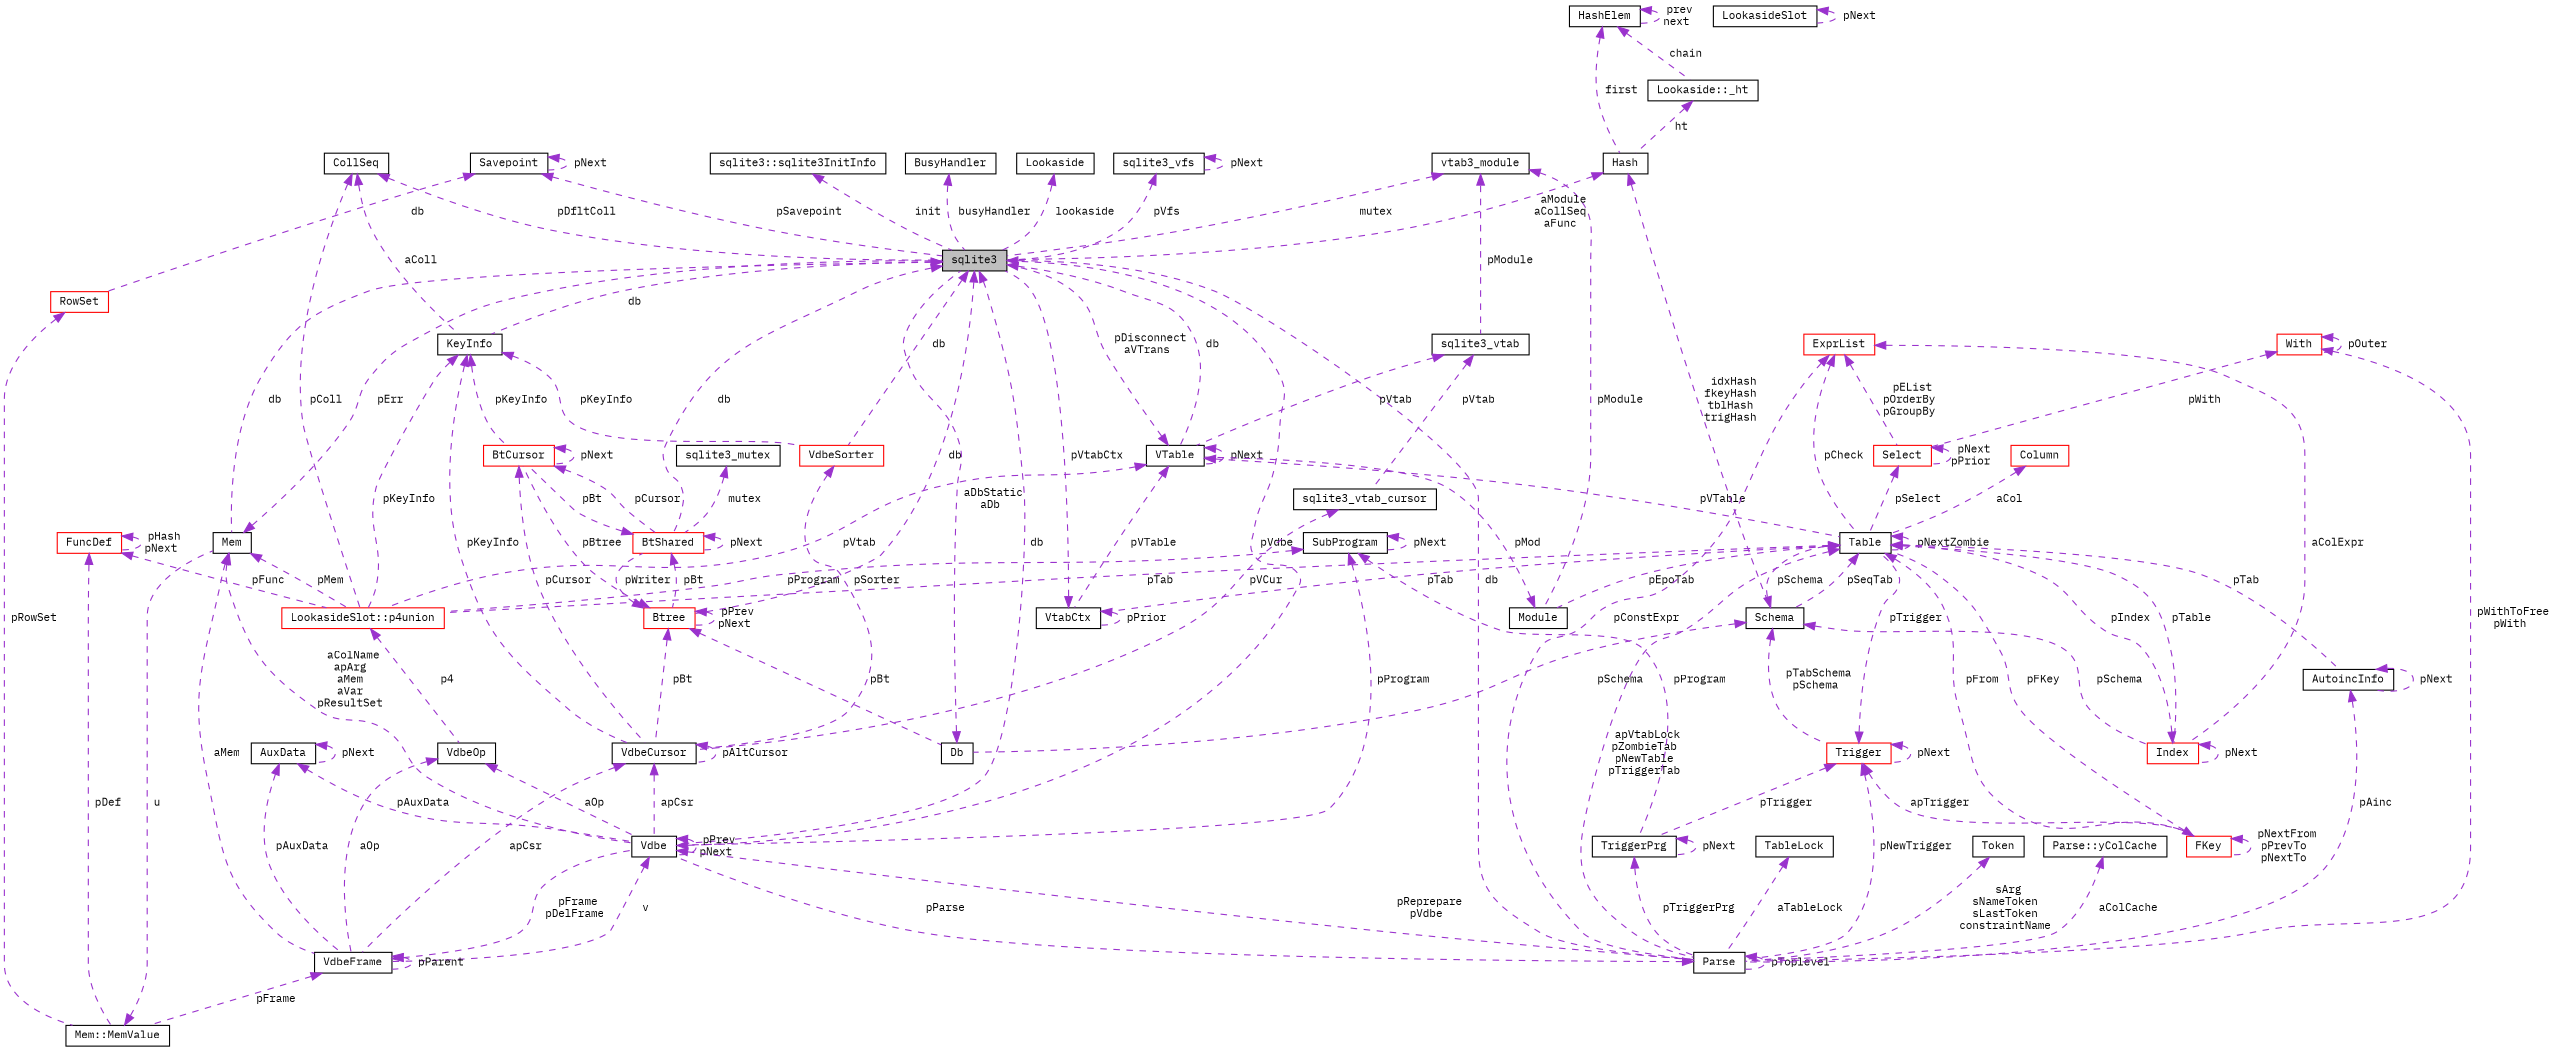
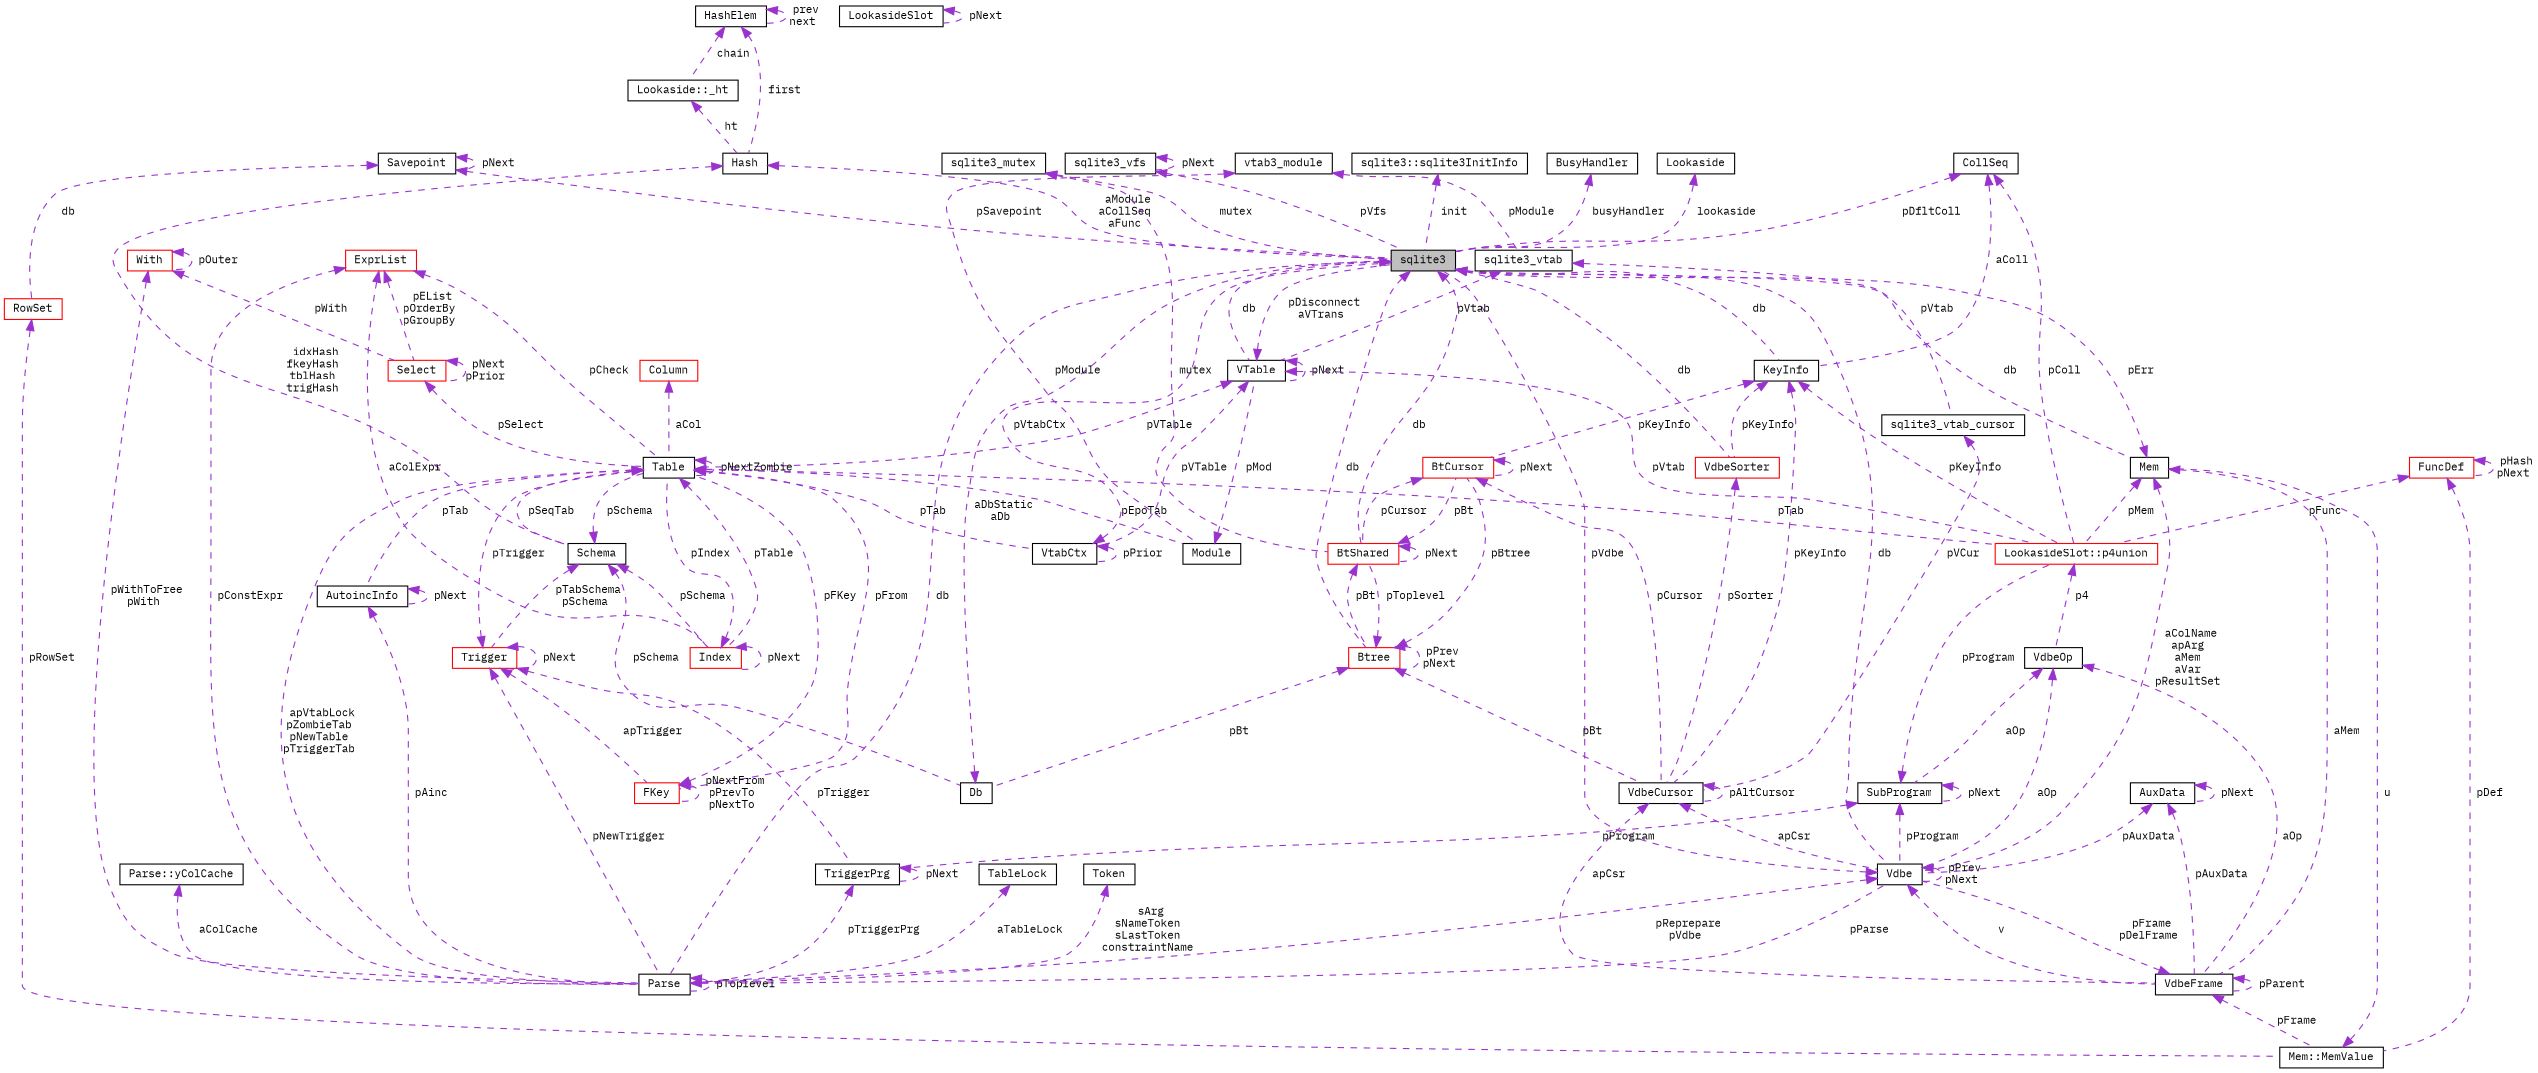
edge "sqlite3" -> "vtab3_module": now "sqlite3" -> "sqlite3_mutex"
edge "BtShared" -> "Btree": label " pWriter" -> " pToplevel"
edge "SubProgram" -> "VdbeOp": added, label "aOp"
